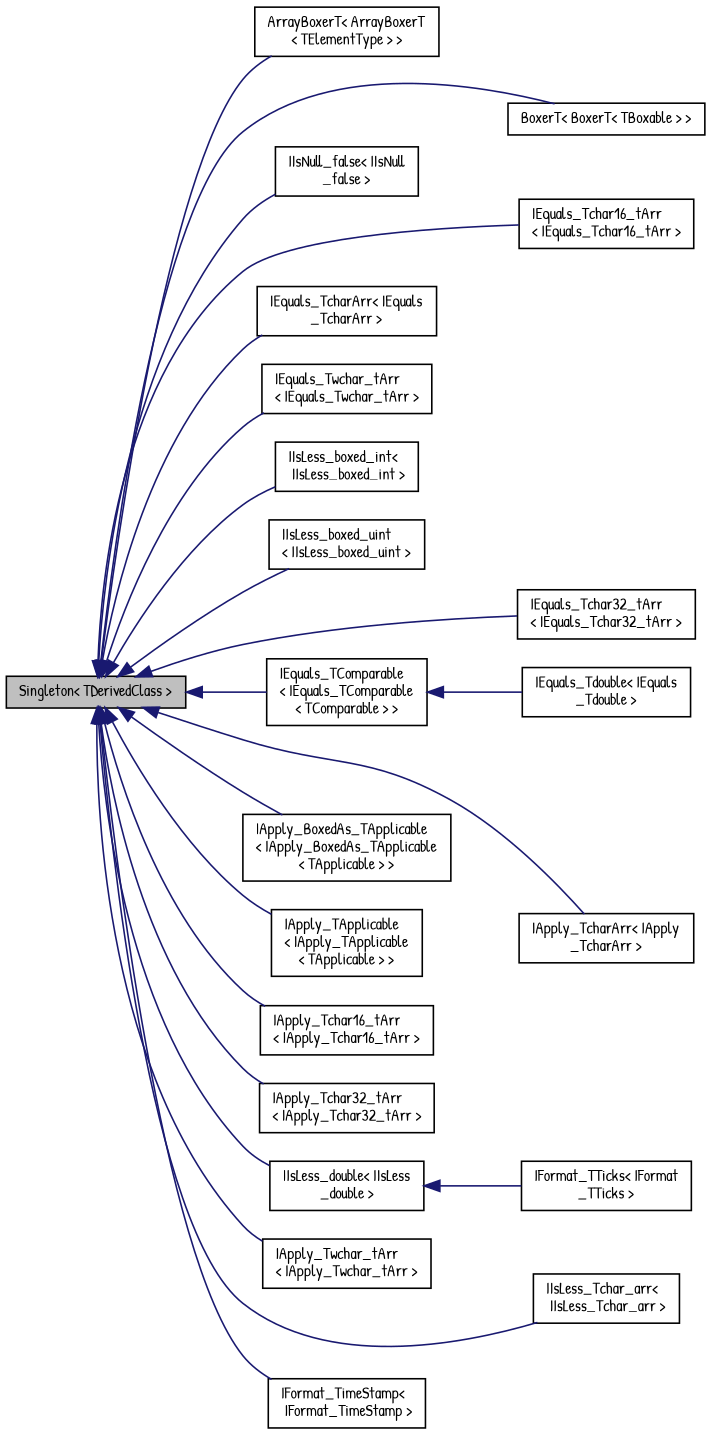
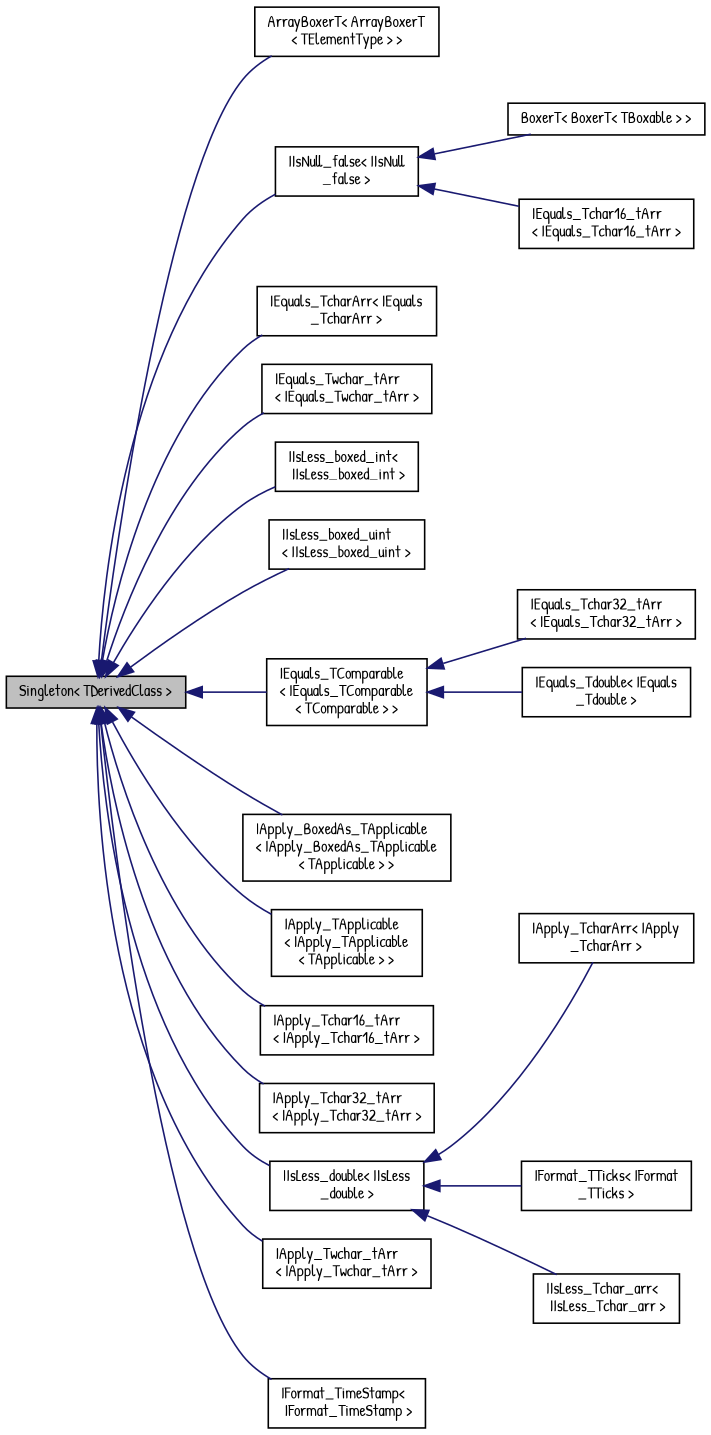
edge "BoxerT< BoxerT< TBoxable > >" -> "Singleton< TDerivedClass >": now "BoxerT< BoxerT< TBoxable > >" -> "IIsNull_false< IIsNull _false >"
edge "IEquals_Tchar16_tArr < IEquals_Tchar16_tArr >" -> "Singleton< TDerivedClass >": now "IEquals_Tchar16_tArr < IEquals_Tchar16_tArr >" -> "IIsNull_false< IIsNull _false >"
edge "IEquals_Tchar32_tArr < IEquals_Tchar32_tArr >" -> "Singleton< TDerivedClass >": now "IEquals_Tchar32_tArr < IEquals_Tchar32_tArr >" -> "IEquals_TComparable < IEquals_TComparable < TComparable > >"
edge "IApply_TcharArr< IApply _TcharArr >" -> "Singleton< TDerivedClass >": now "IApply_TcharArr< IApply _TcharArr >" -> "IIsLess_double< IIsLess _double >"
edge "IIsLess_Tchar_arr< IIsLess_Tchar_arr >" -> "Singleton< TDerivedClass >": now "IIsLess_Tchar_arr< IIsLess_Tchar_arr >" -> "IIsLess_double< IIsLess _double >"
